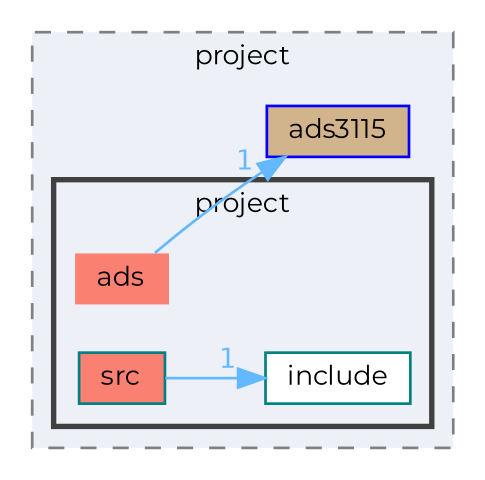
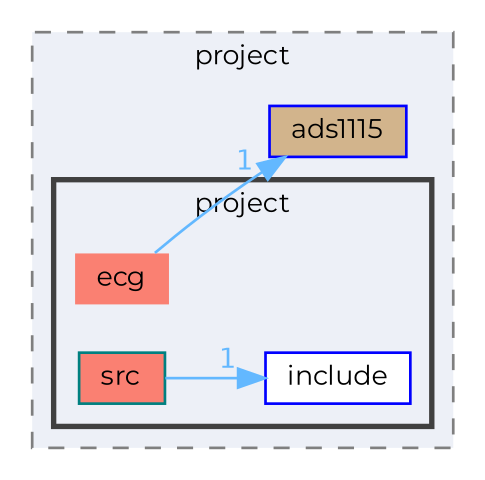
node "ads3115": label "ads3115" -> "ads1115"
node "ads": label "ads" -> "ecg"
node "include": color teal -> blue
